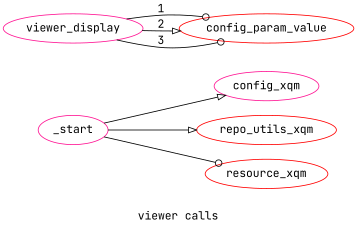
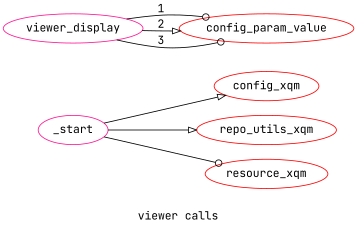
node "config_xqm": color deeppink -> red
